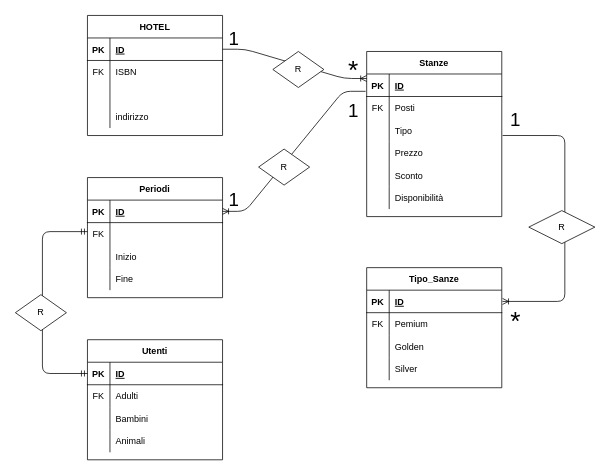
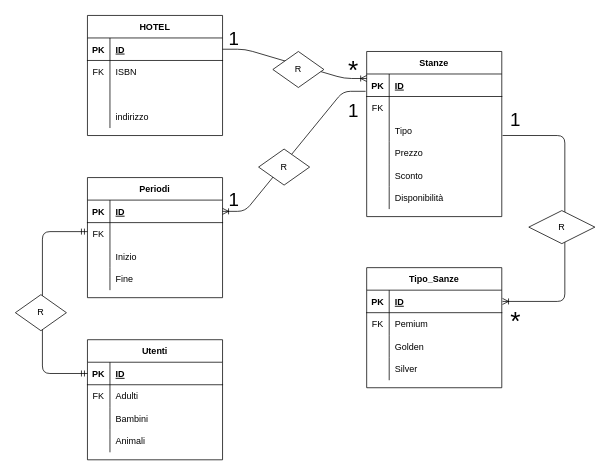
node "Posti": removed
